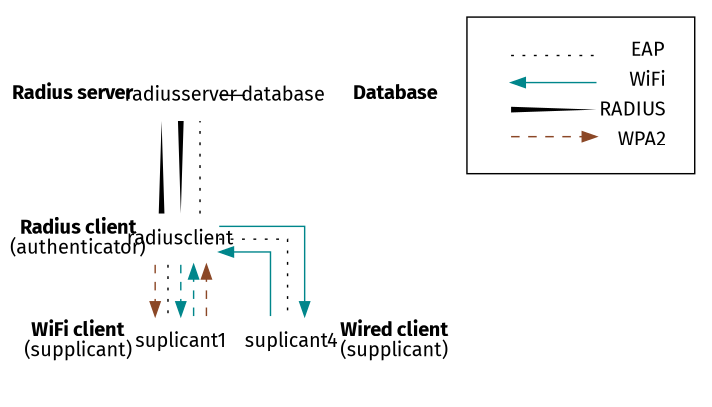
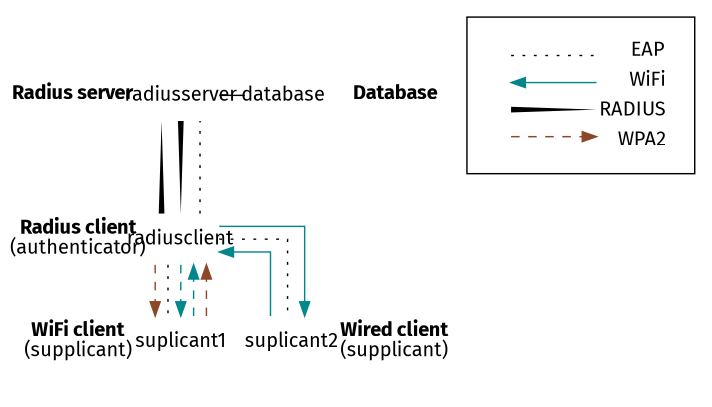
node "suplicant4": label "suplicant4" -> "suplicant2"
